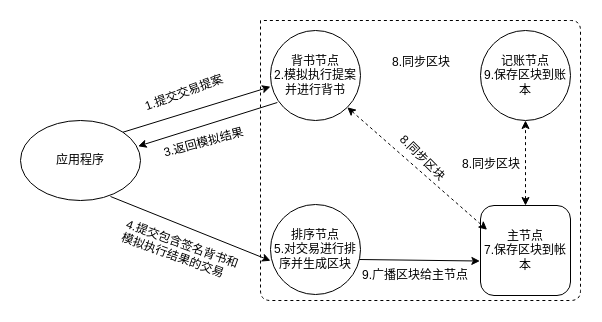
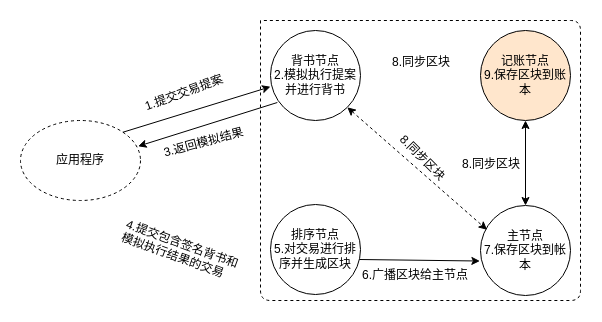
node "记账节点 9.保存区块到账本": fillcolor #ffffff -> #ffe6cc
node "应用程序": style solid -> dashed
edge "记账节点 9.保存区块到账本" -- "主节点 7.保存区块到帐本": style dashed -> solid
edge "应用程序" -> "排序节点 5.对交易进行排序并生成区块": removed
node "主节点 7.保存区块到帐本": shape rounded rectangle -> ellipse
node "9.广播区块给主节点": label "9.广播区块给主节点" -> "6.广播区块给主节点"
